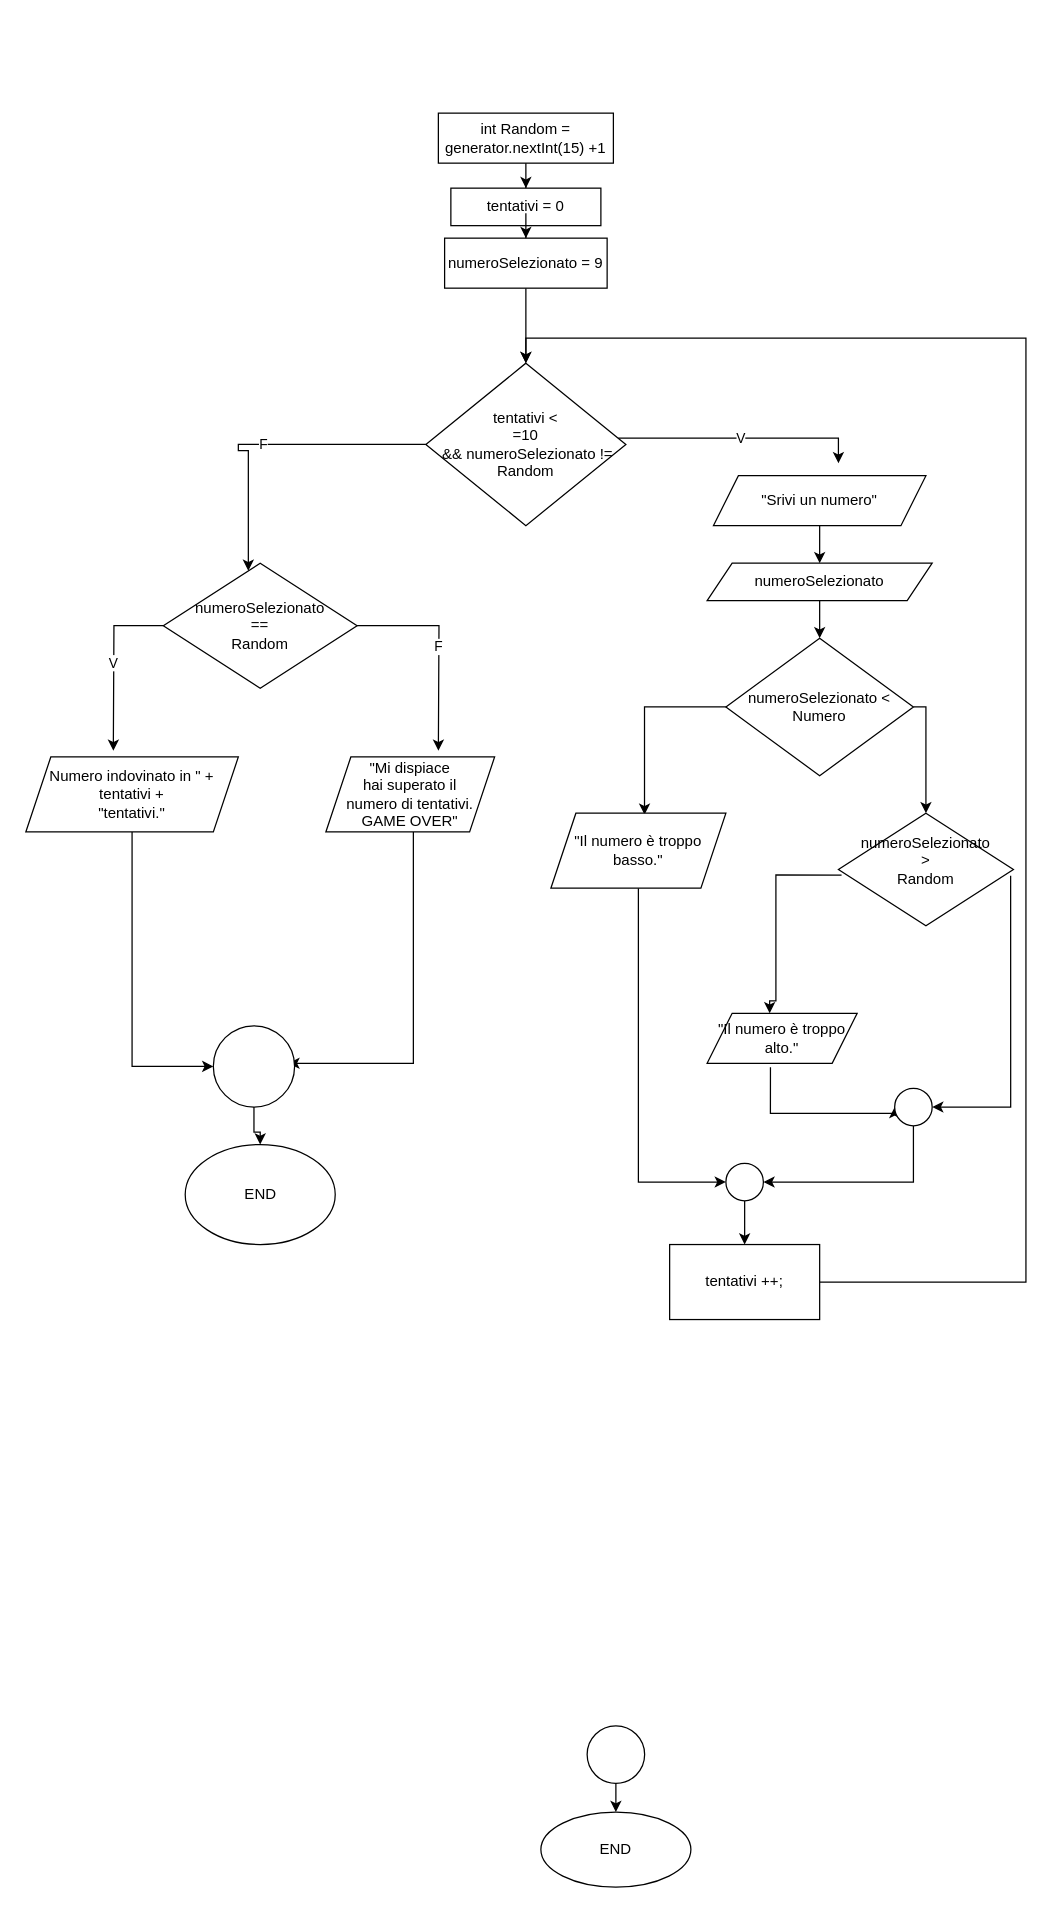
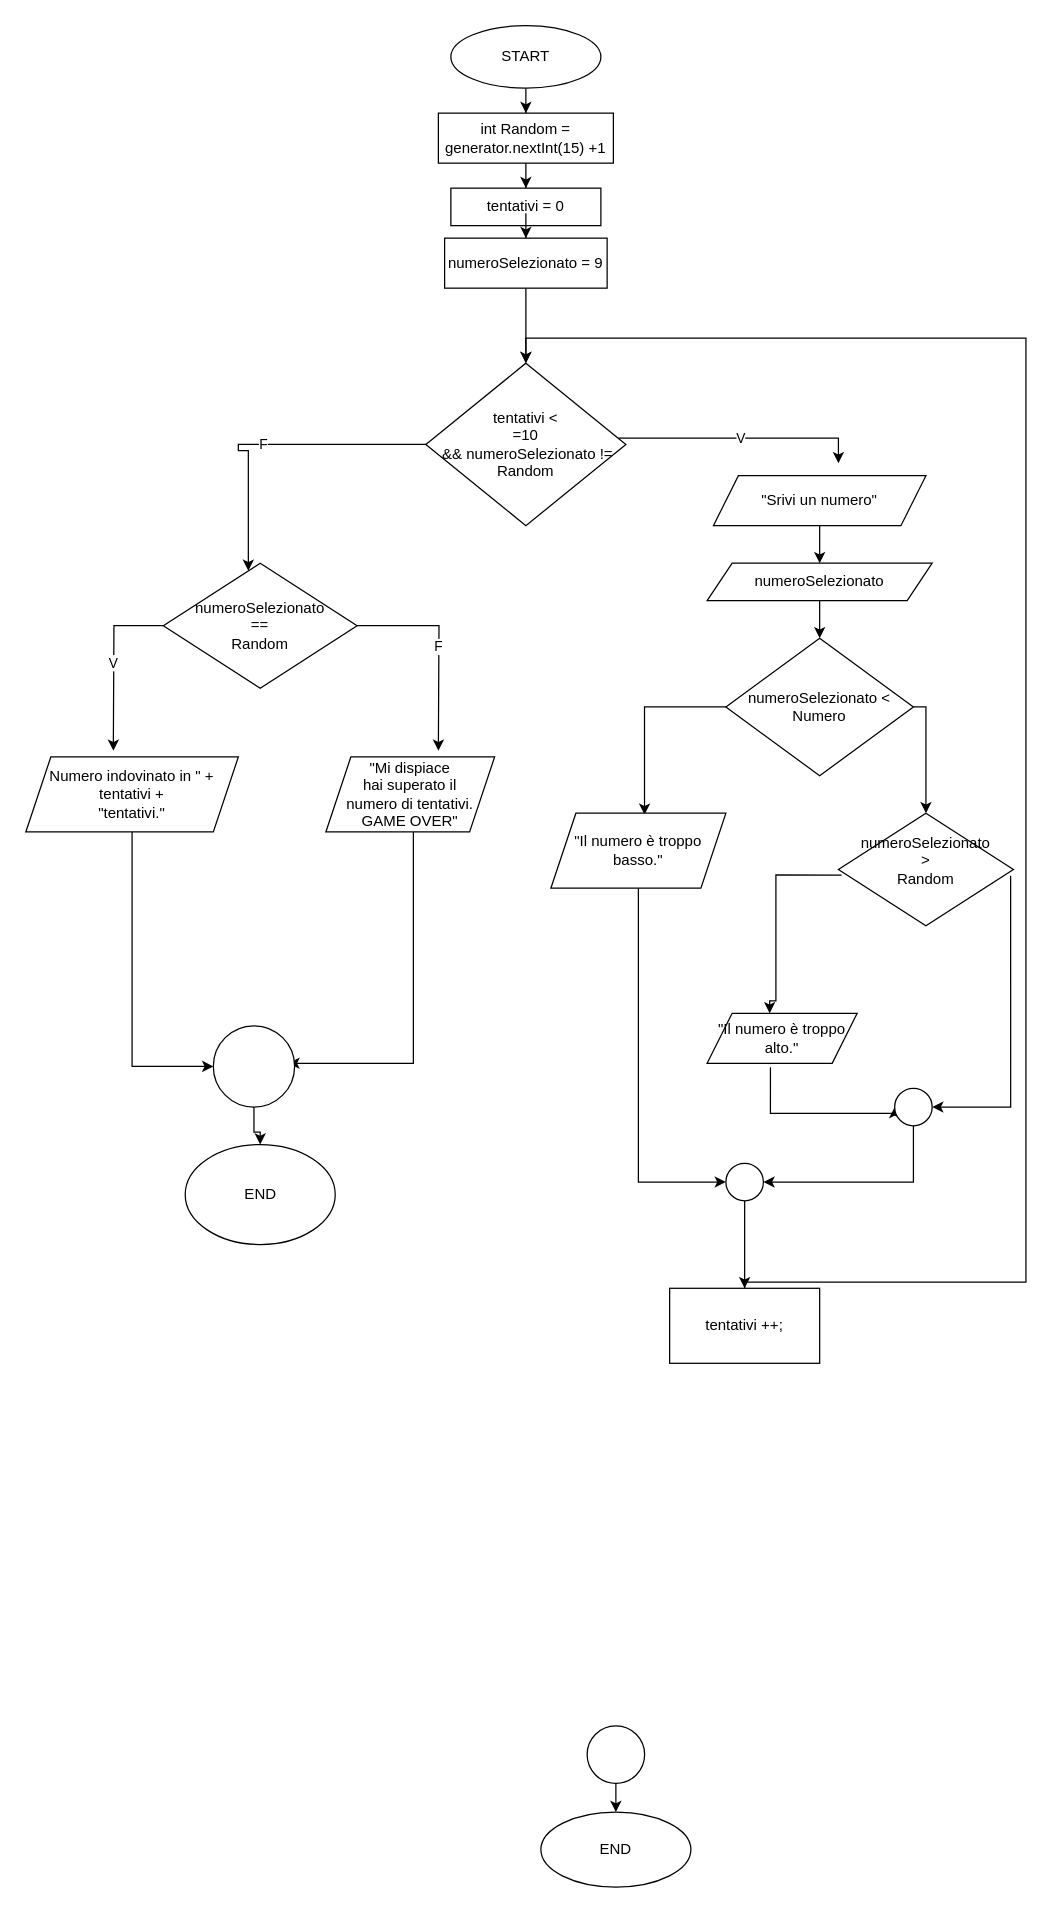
node "START": added
edge "START" -> "int Random = generator.nextInt(15) +1": added
node "tentativi ++;": moved (744, 1282) -> (744, 1326)
